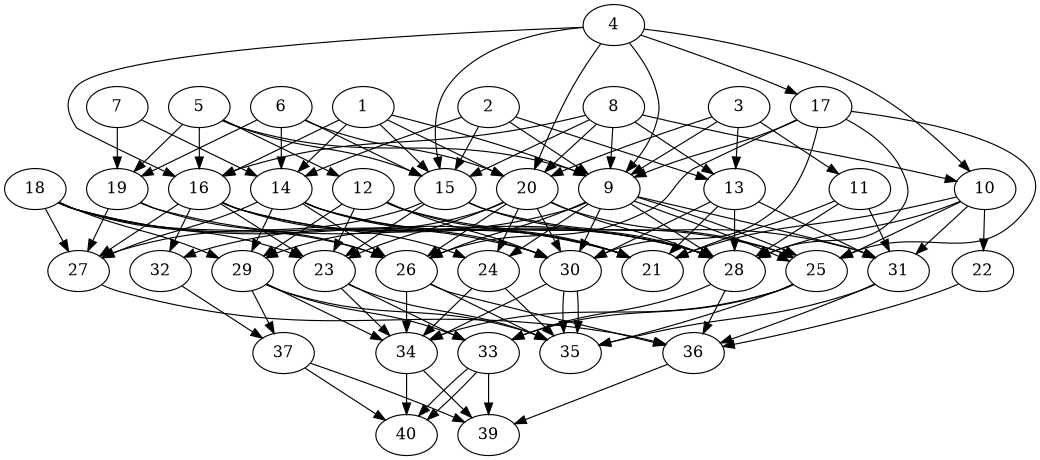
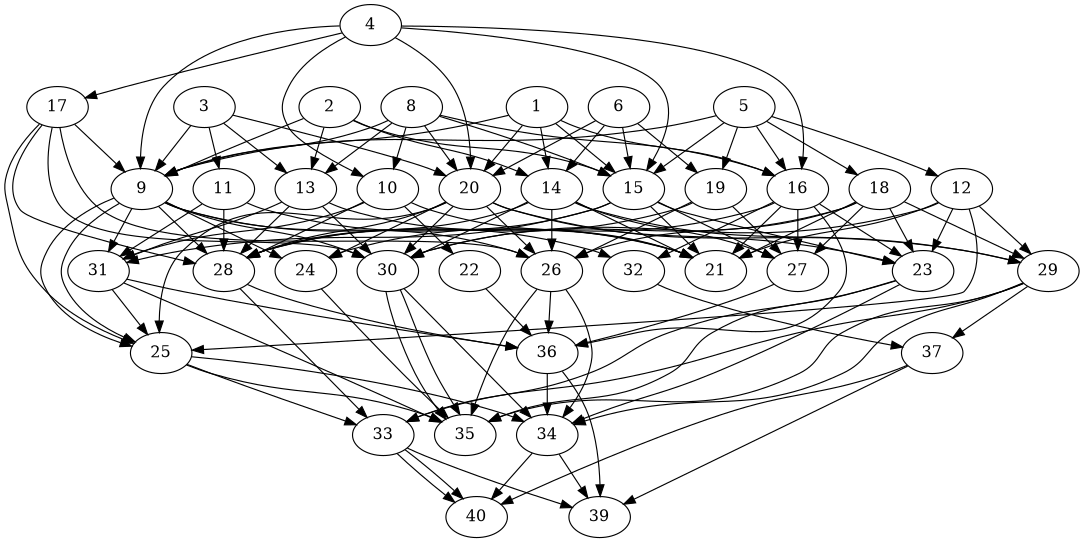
node "7": removed
edge "5" -> "18": added
edge "15" -> "21": added
edge "10" -> "25": now "31" -> "25"
edge "16" -> "28": now "16" -> "36"
edge "24" -> "34": now "36" -> "34"
